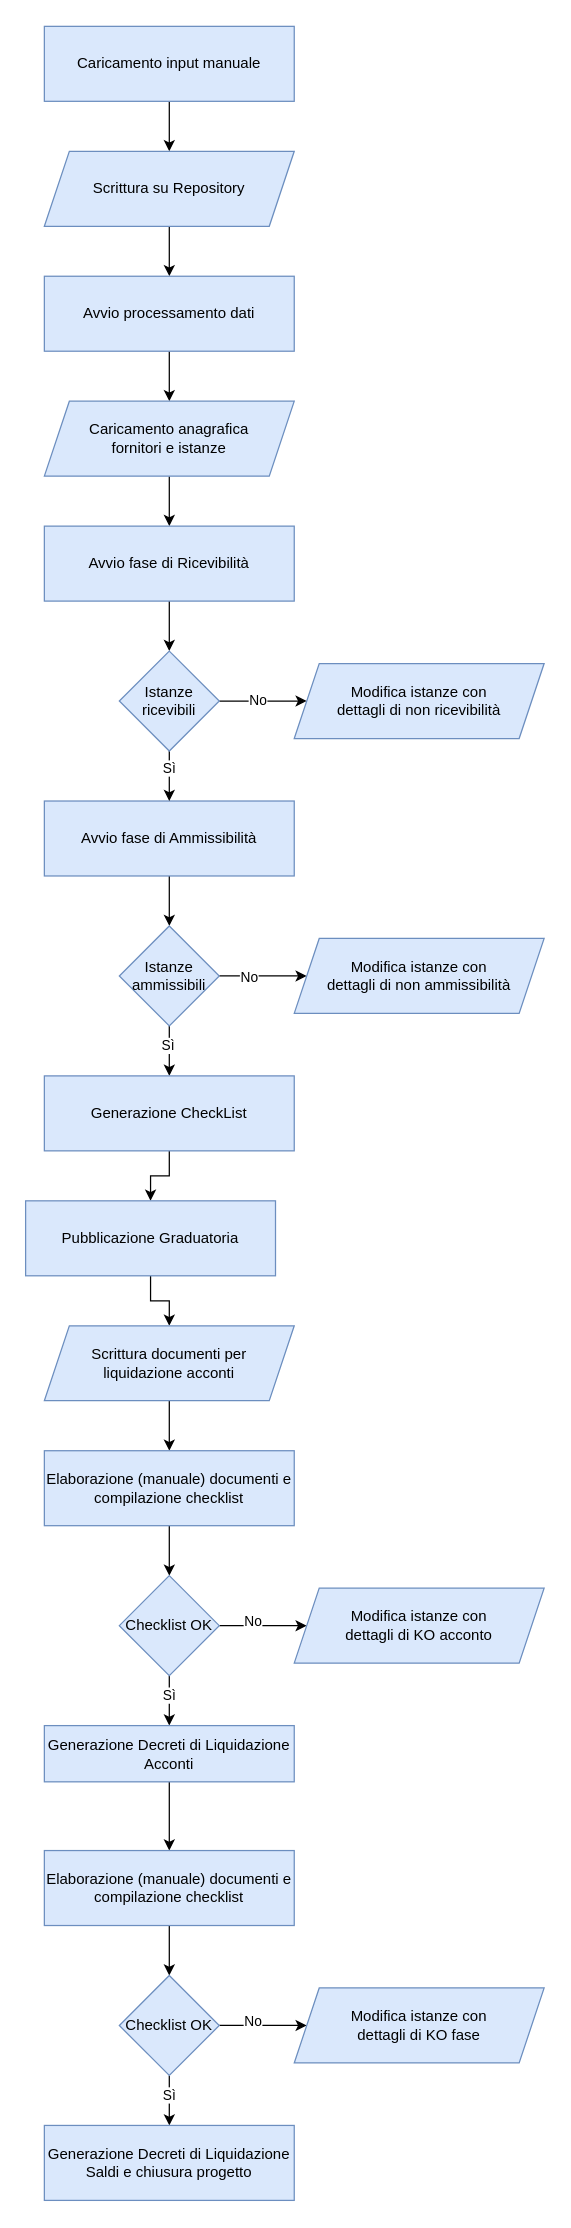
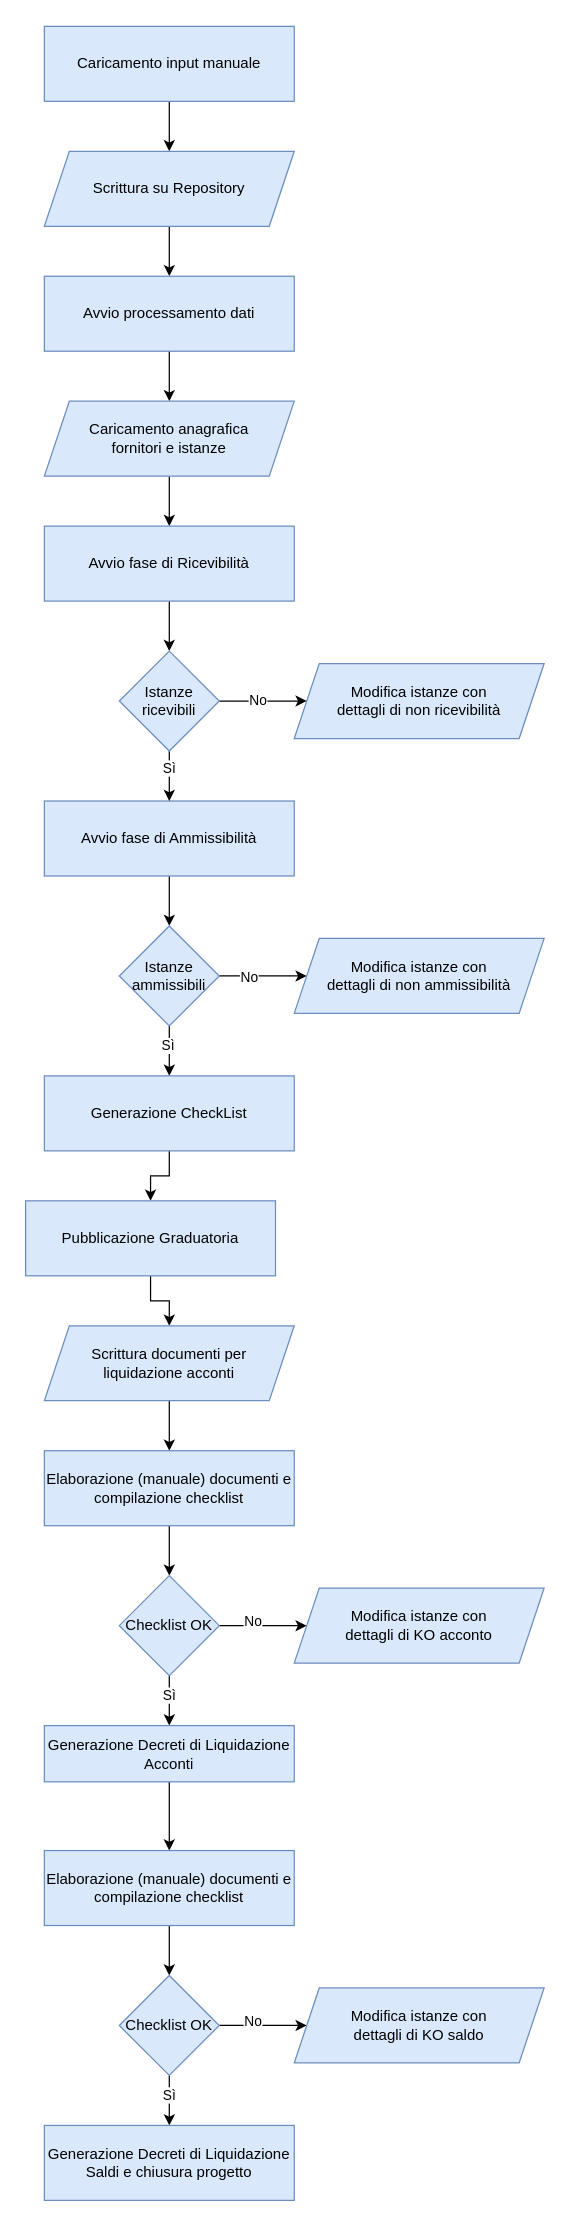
node "Modifica istanze con dettagli di KO fase": label "Modifica istanze con dettagli di KO fase" -> "Modifica istanze con dettagli di KO saldo"
